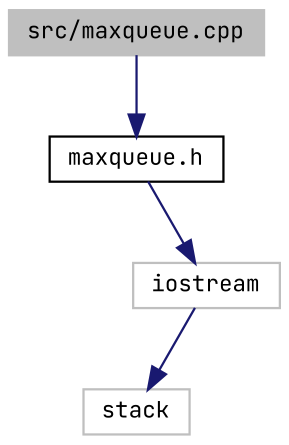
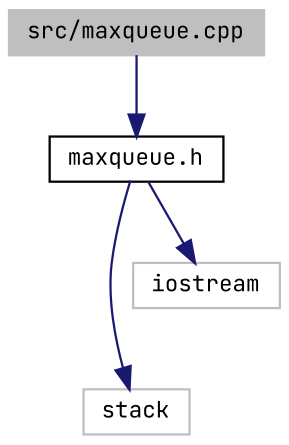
edge "iostream" -> "stack": now "maxqueue.h" -> "stack"
